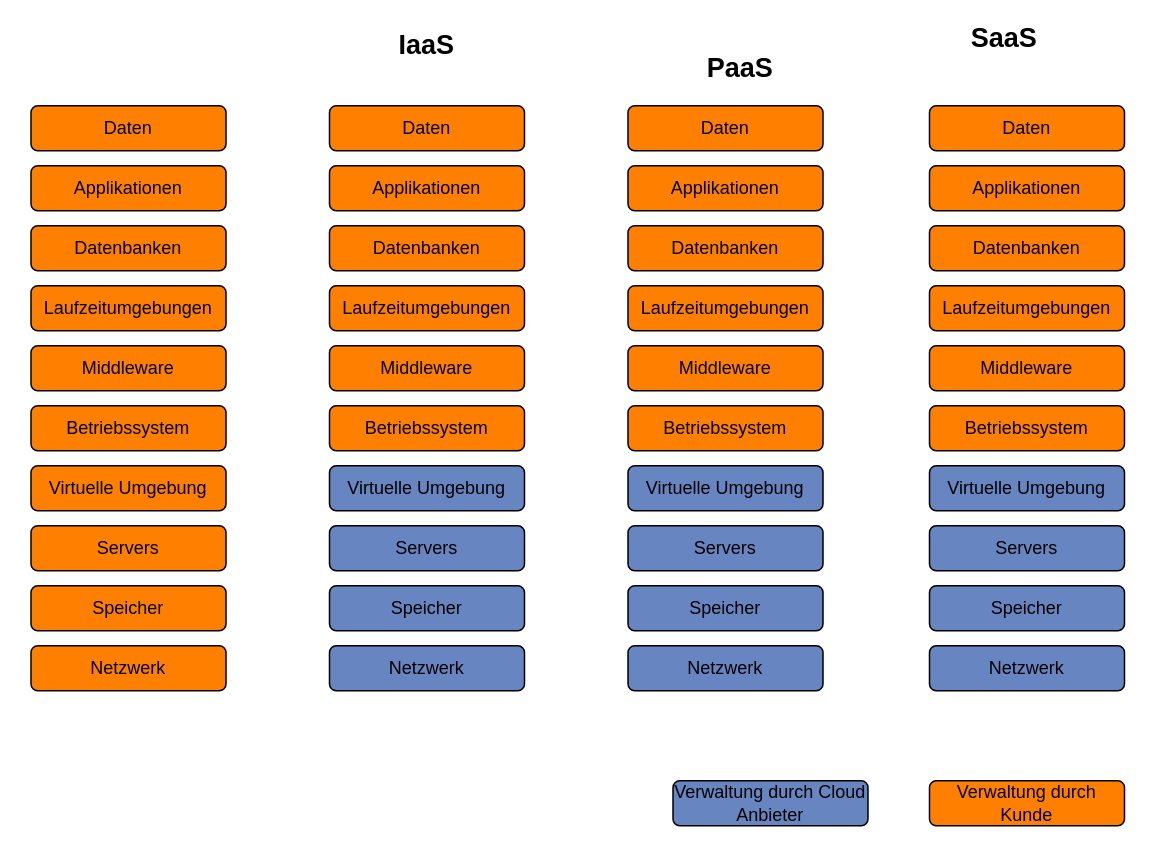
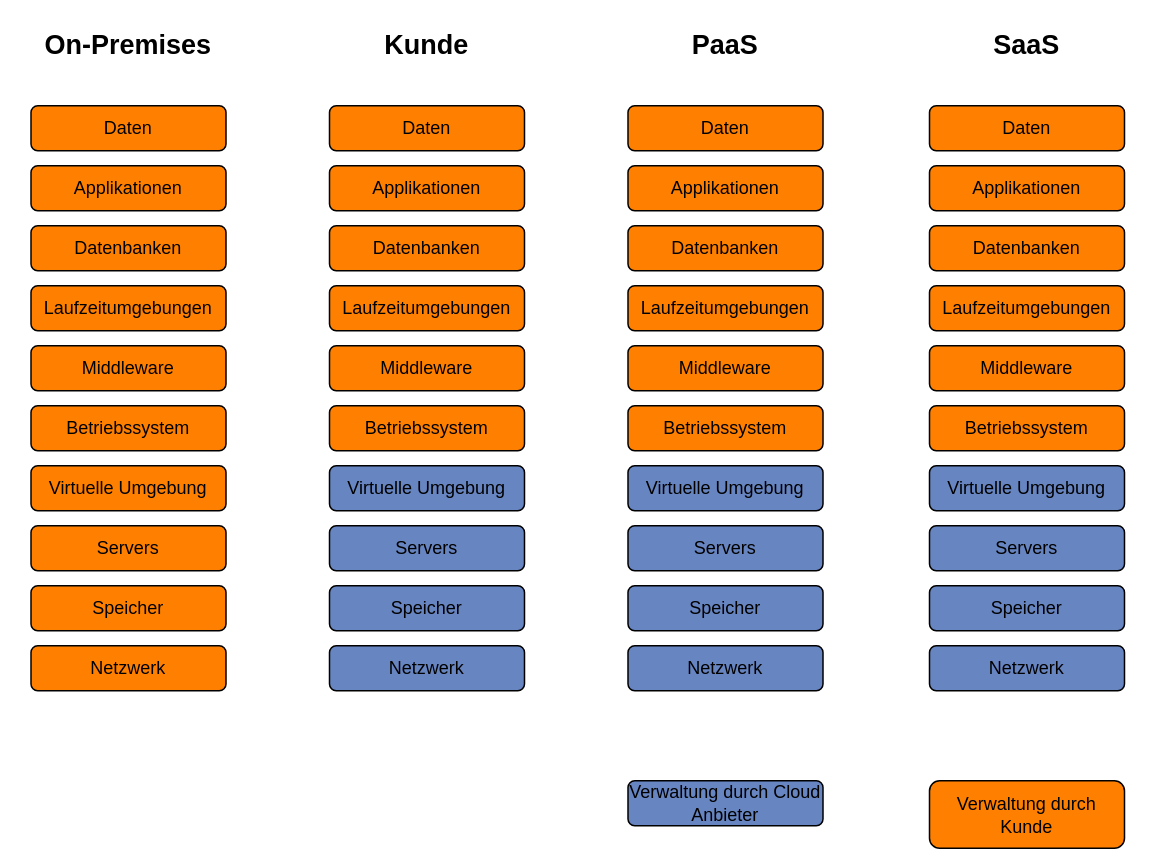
node "SaaS": moved (1004, 38) -> (1027, 46)
node "On-Premises": added
node "IaaS": label "IaaS" -> "Kunde"
node "PaaS": moved (740, 68) -> (725, 46)
node "Verwaltung durch Cloud Anbieter": moved (770, 803) -> (725, 803)
node "Verwaltung durch Kunde": size 195x45 -> 195x68
